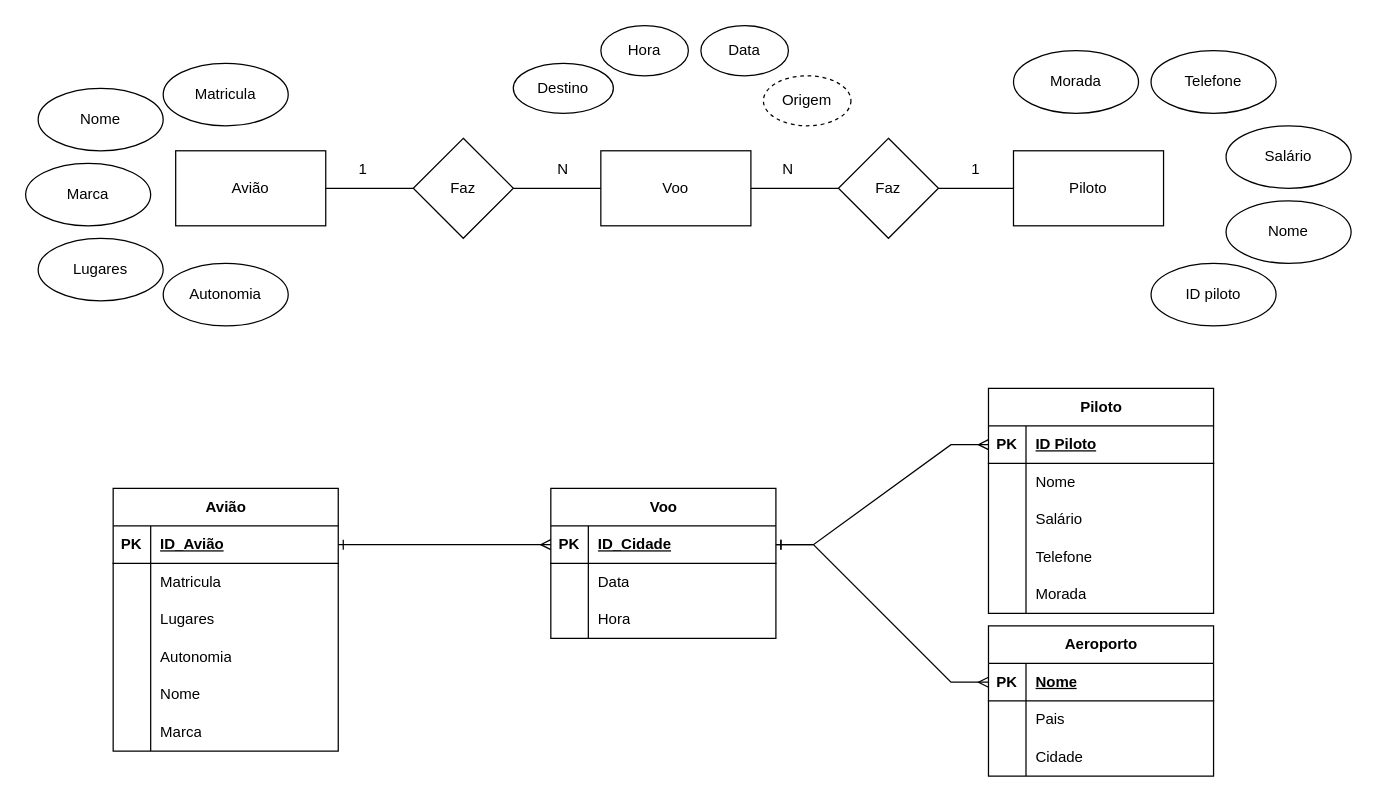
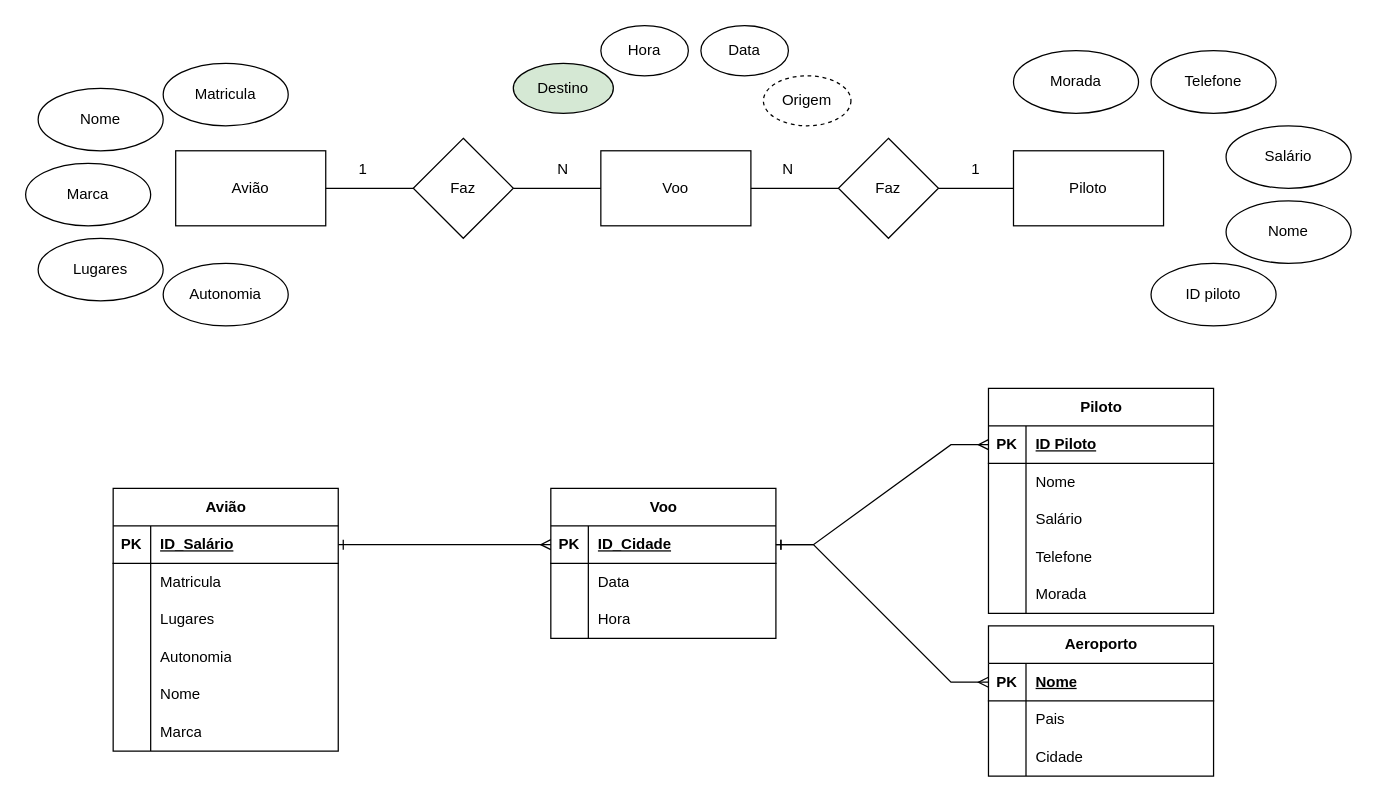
node "Destino": fillcolor #ffffff -> #d5e8d4
node "ID_Avião": label "ID_Avião" -> "ID_Salário"
